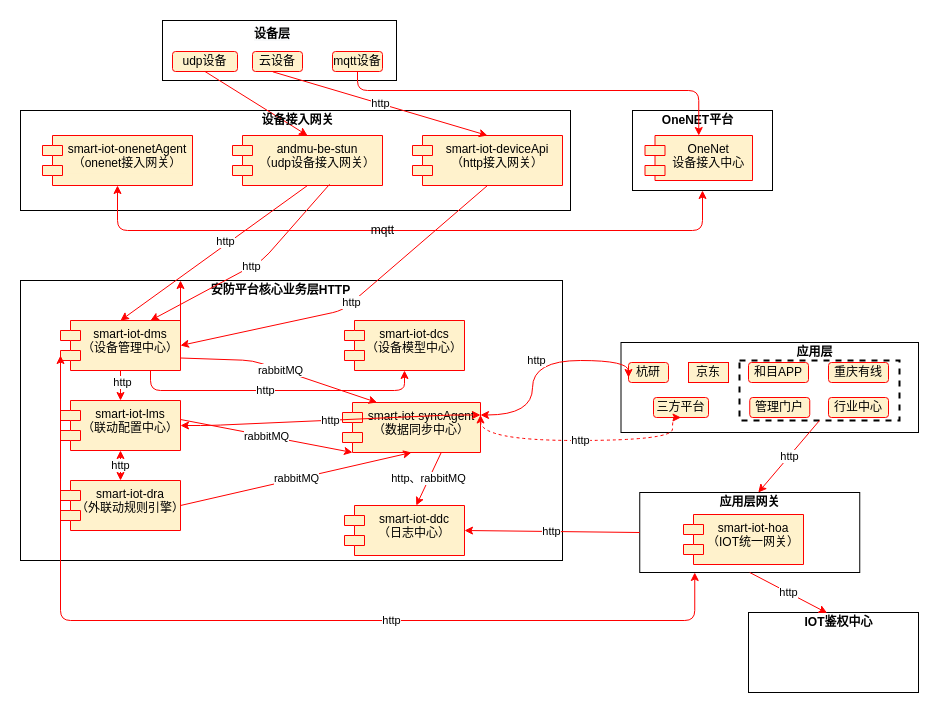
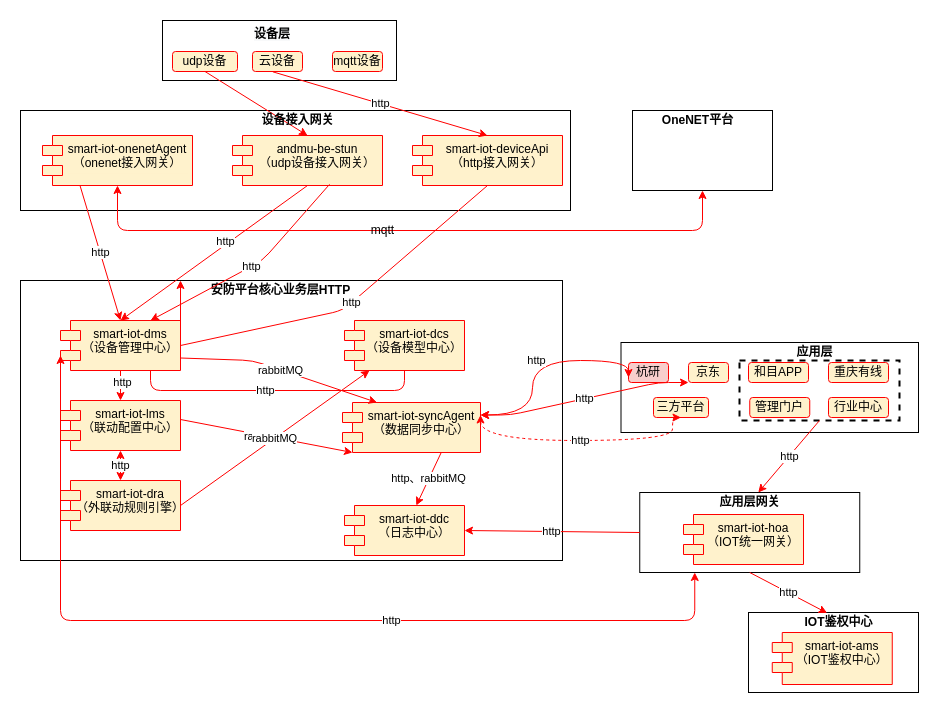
edge "mqtt设备" -> "OneNet 设备接入中心": removed
node "OneNet 设备接入中心": removed
edge "smart-iot-onenetAgent （onenet接入网关）" -> "smart-iot-dms （设备管理中心）": added, label "http"
edge "smart-iot-deviceApi （http接入网关）" -> "smart-iot-dms （设备管理中心）": arrowhead classic -> none
node "杭研": fillcolor #fff2cc -> #f8cecc
node "京东": shape rectangle -> rounded rectangle
edge "smart-iot-dms （设备管理中心）" -> "smart-iot-dcs （设备模型中心）": arrowhead classic -> none
edge "smart-iot-lms （联动配置中心）" -- "smart-iot-syncAgent （数据同步中心）": now "京东" -- "smart-iot-syncAgent （数据同步中心）"
edge "smart-iot-dra （外联动规则引擎）" -> "smart-iot-syncAgent （数据同步中心）": now "smart-iot-dra （外联动规则引擎）" -> "smart-iot-dcs （设备模型中心）"
node "smart-iot-ams （IOT鉴权中心）": added
